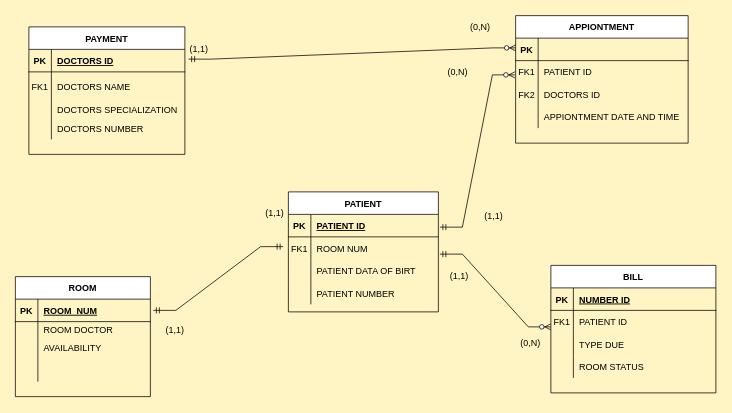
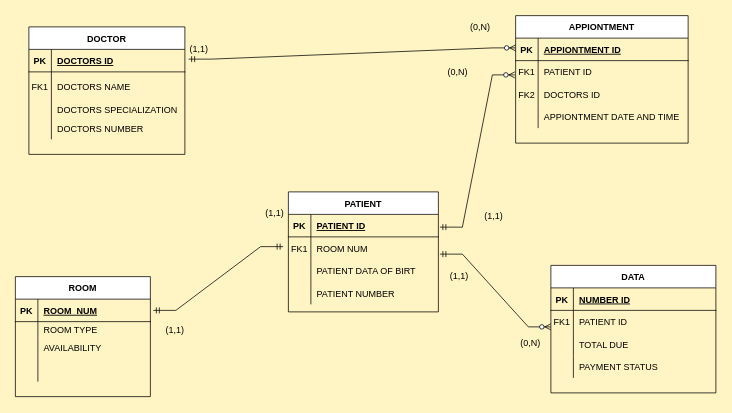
node "PAYMENT": label "PAYMENT" -> "DOCTOR"
node "APPIONTMENT ID": added
node "BILL": label "BILL" -> "DATA"
node "ROOM DOCTOR": label "ROOM DOCTOR" -> "ROOM TYPE"
node "TYPE DUE": label "TYPE DUE" -> "TOTAL DUE"
node "ROOM STATUS": label "ROOM STATUS" -> "PAYMENT STATUS"
